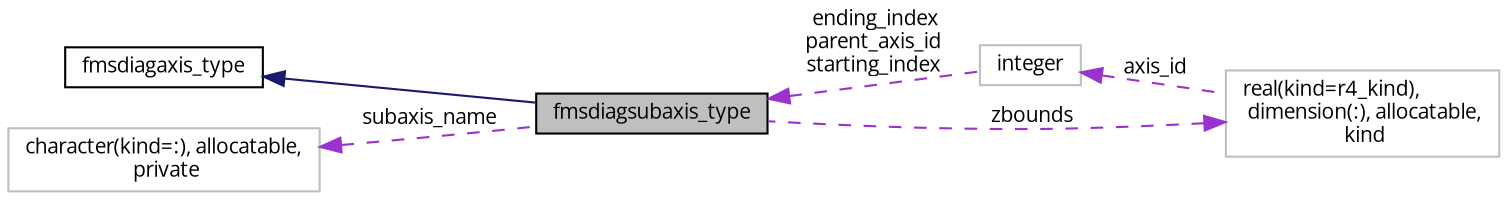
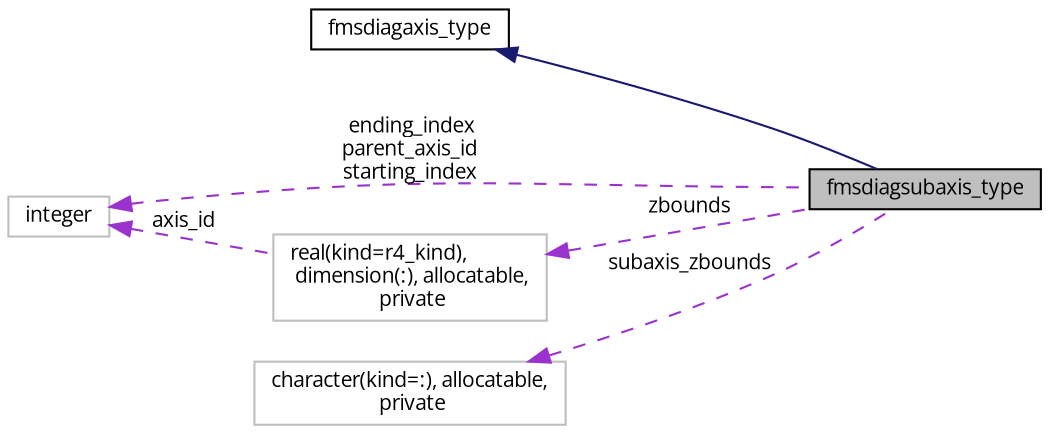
edge "integer" -> "fmsdiagsubaxis_type": reversed
node "real(kind=r4_kind), dimension(:), allocatable, kind": label "real(kind=r4_kind), dimension(:), allocatable, kind" -> "real(kind=r4_kind), dimension(:), allocatable, private"
edge "fmsdiagsubaxis_type" -> "character(kind=:), allocatable, private": label " subaxis_name" -> " subaxis_zbounds"
